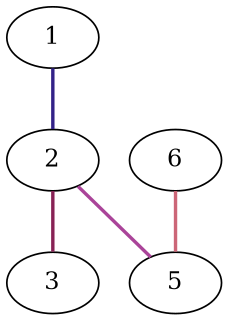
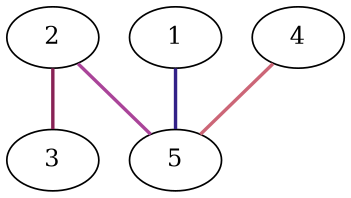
edge "1" -- "2": now "1" -- "5"
node "6": label "6" -> "4"
